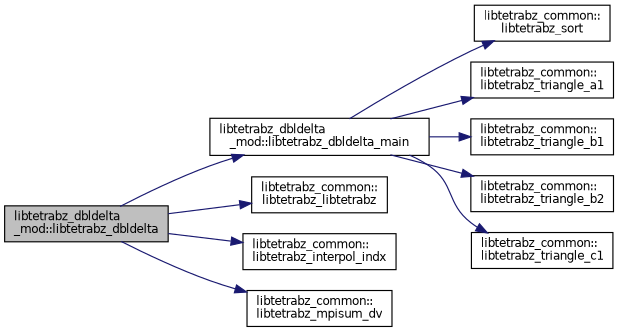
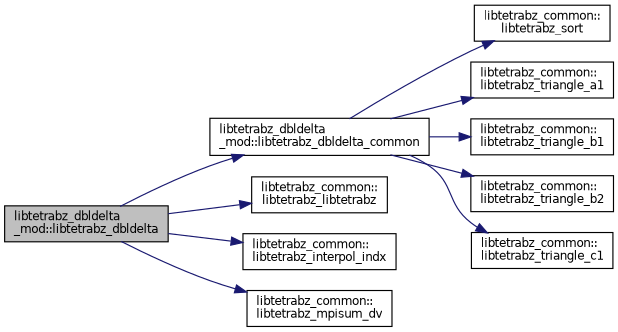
node "libtetrabz_dbldelta _mod::libtetrabz_dbldelta_main": label "libtetrabz_dbldelta _mod::libtetrabz_dbldelta_main" -> "libtetrabz_dbldelta _mod::libtetrabz_dbldelta_common"
